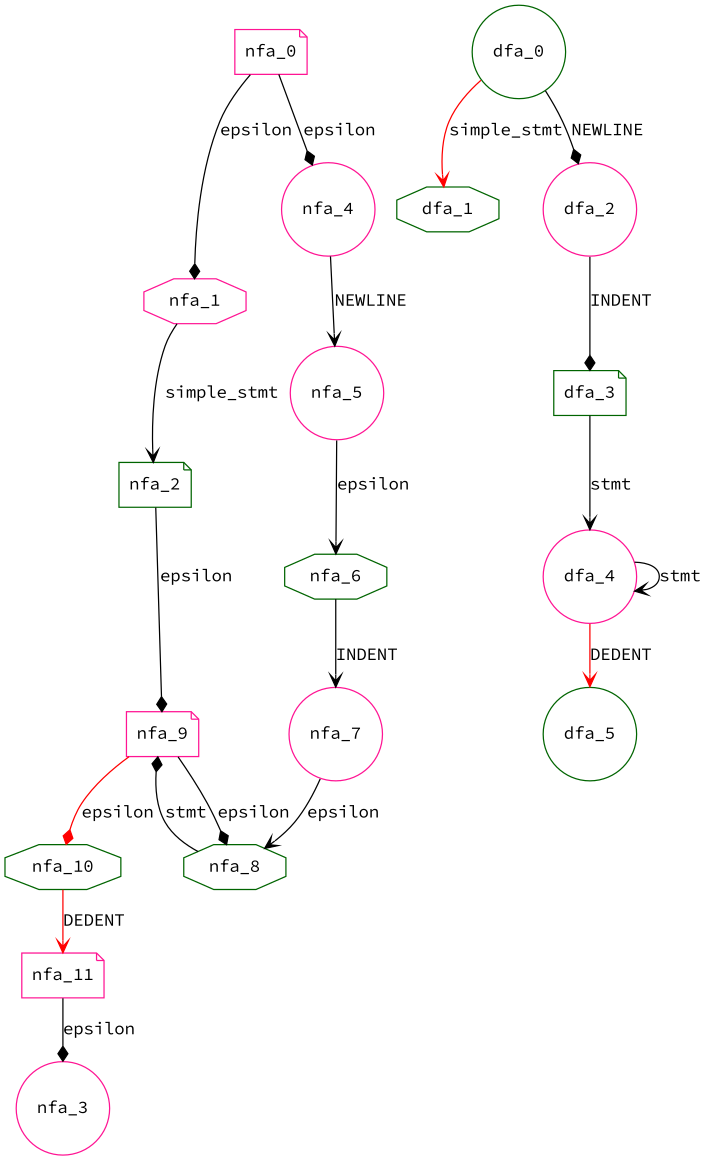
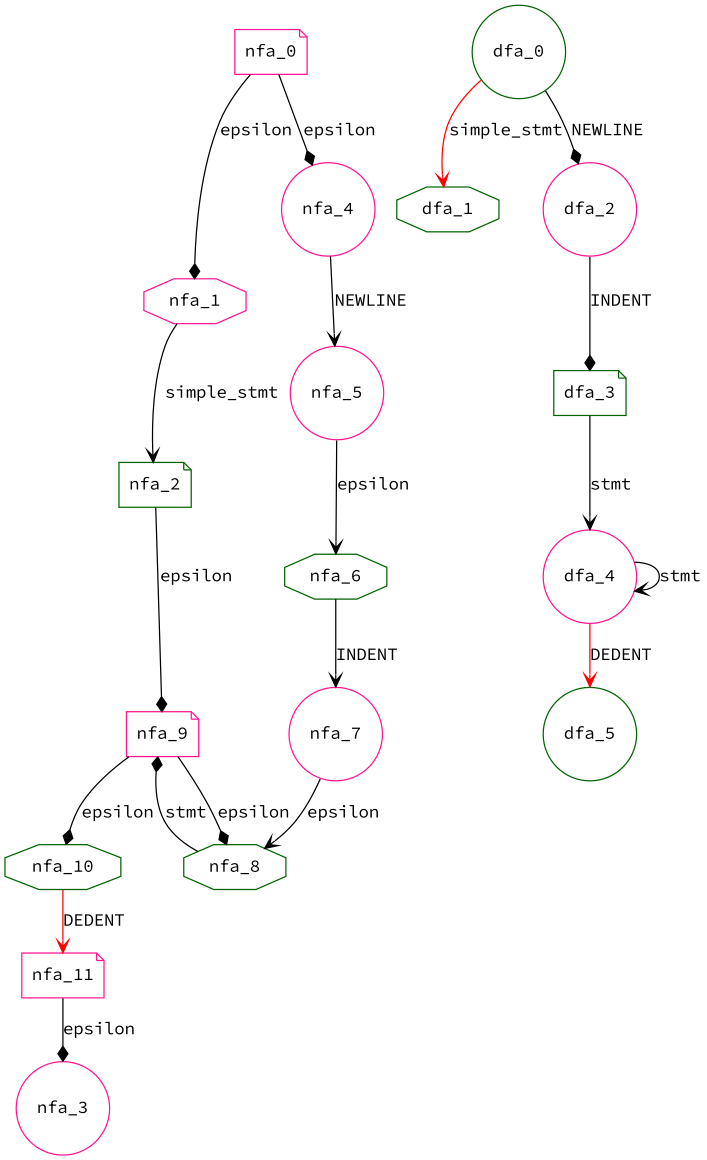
edge "nfa_9" -> "nfa_10": color red -> black
